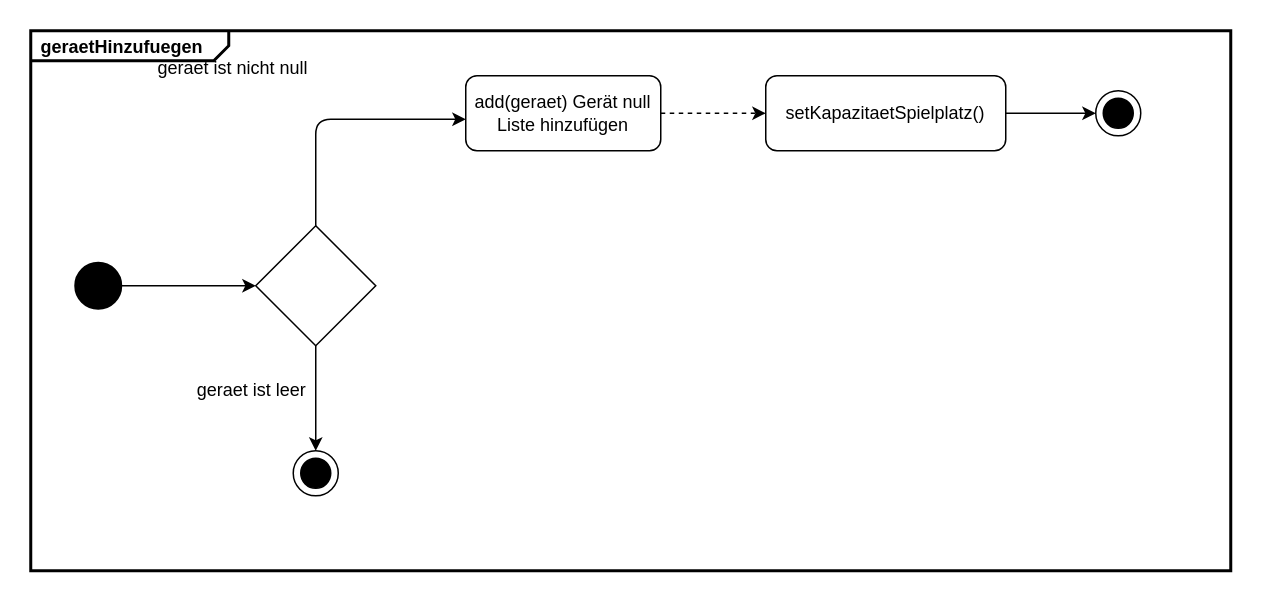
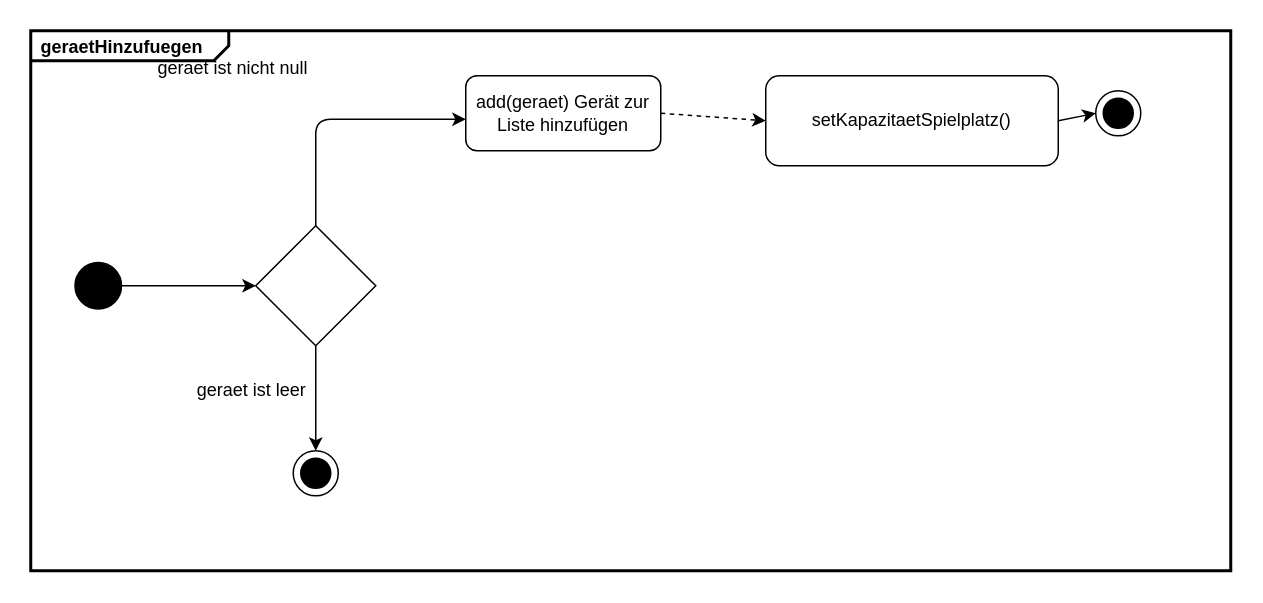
node "add(geraet) Gerät null Liste hinzufügen": label "add(geraet) Gerät null Liste hinzufügen" -> "add(geraet) Gerät zur Liste hinzufügen"
node "setKapazitaetSpielplatz()": size 240x75 -> 293x90
